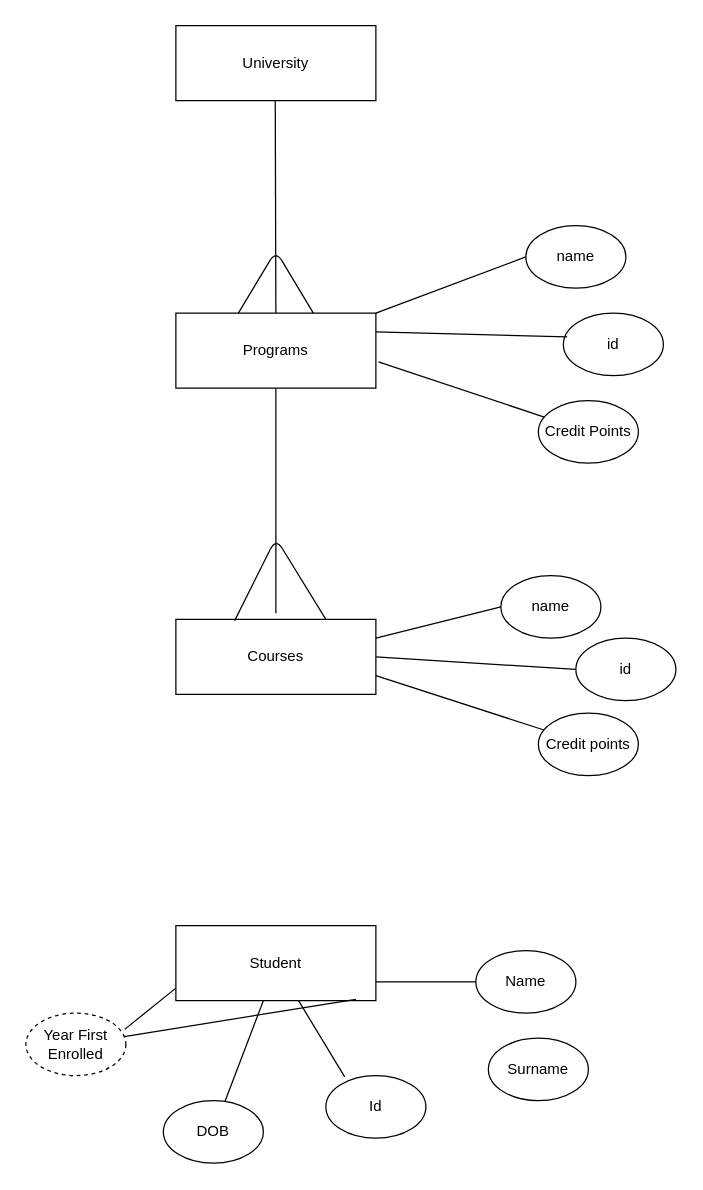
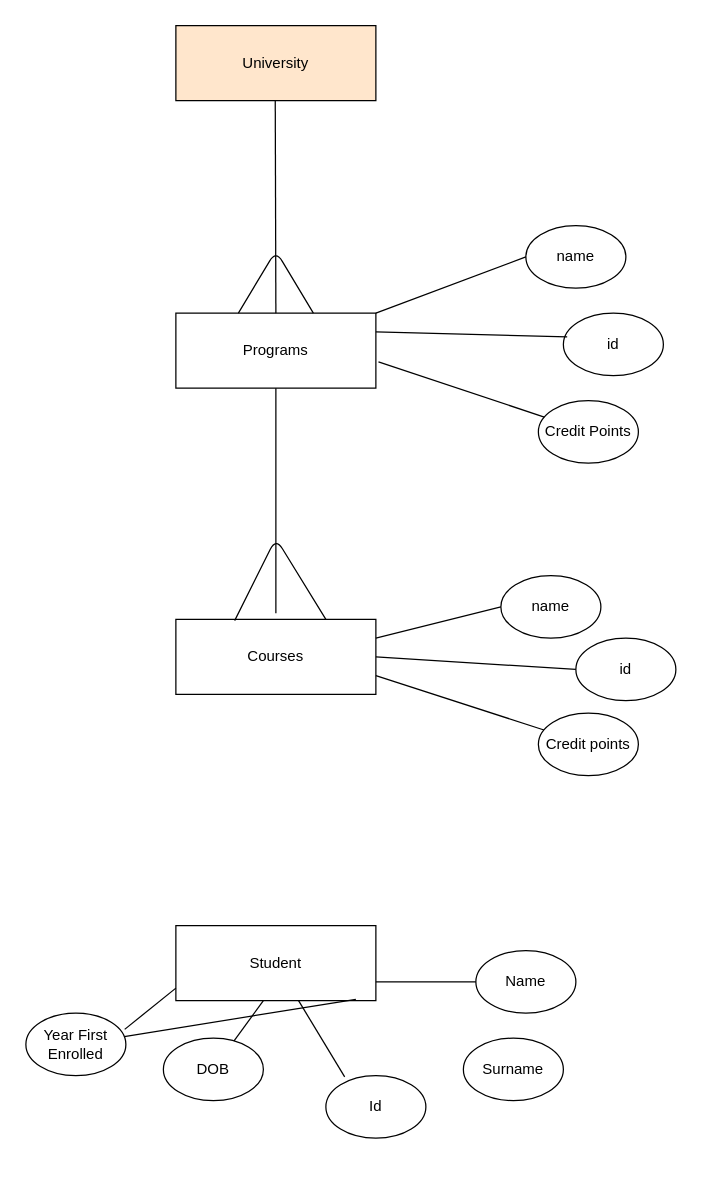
node "University": fillcolor #ffffff -> #ffe6cc
node "Year First Enrolled": style dashed -> solid
node "Surname": moved (538, 1069) -> (513, 1069)
node "DOB": moved (213, 1132) -> (213, 1069)
